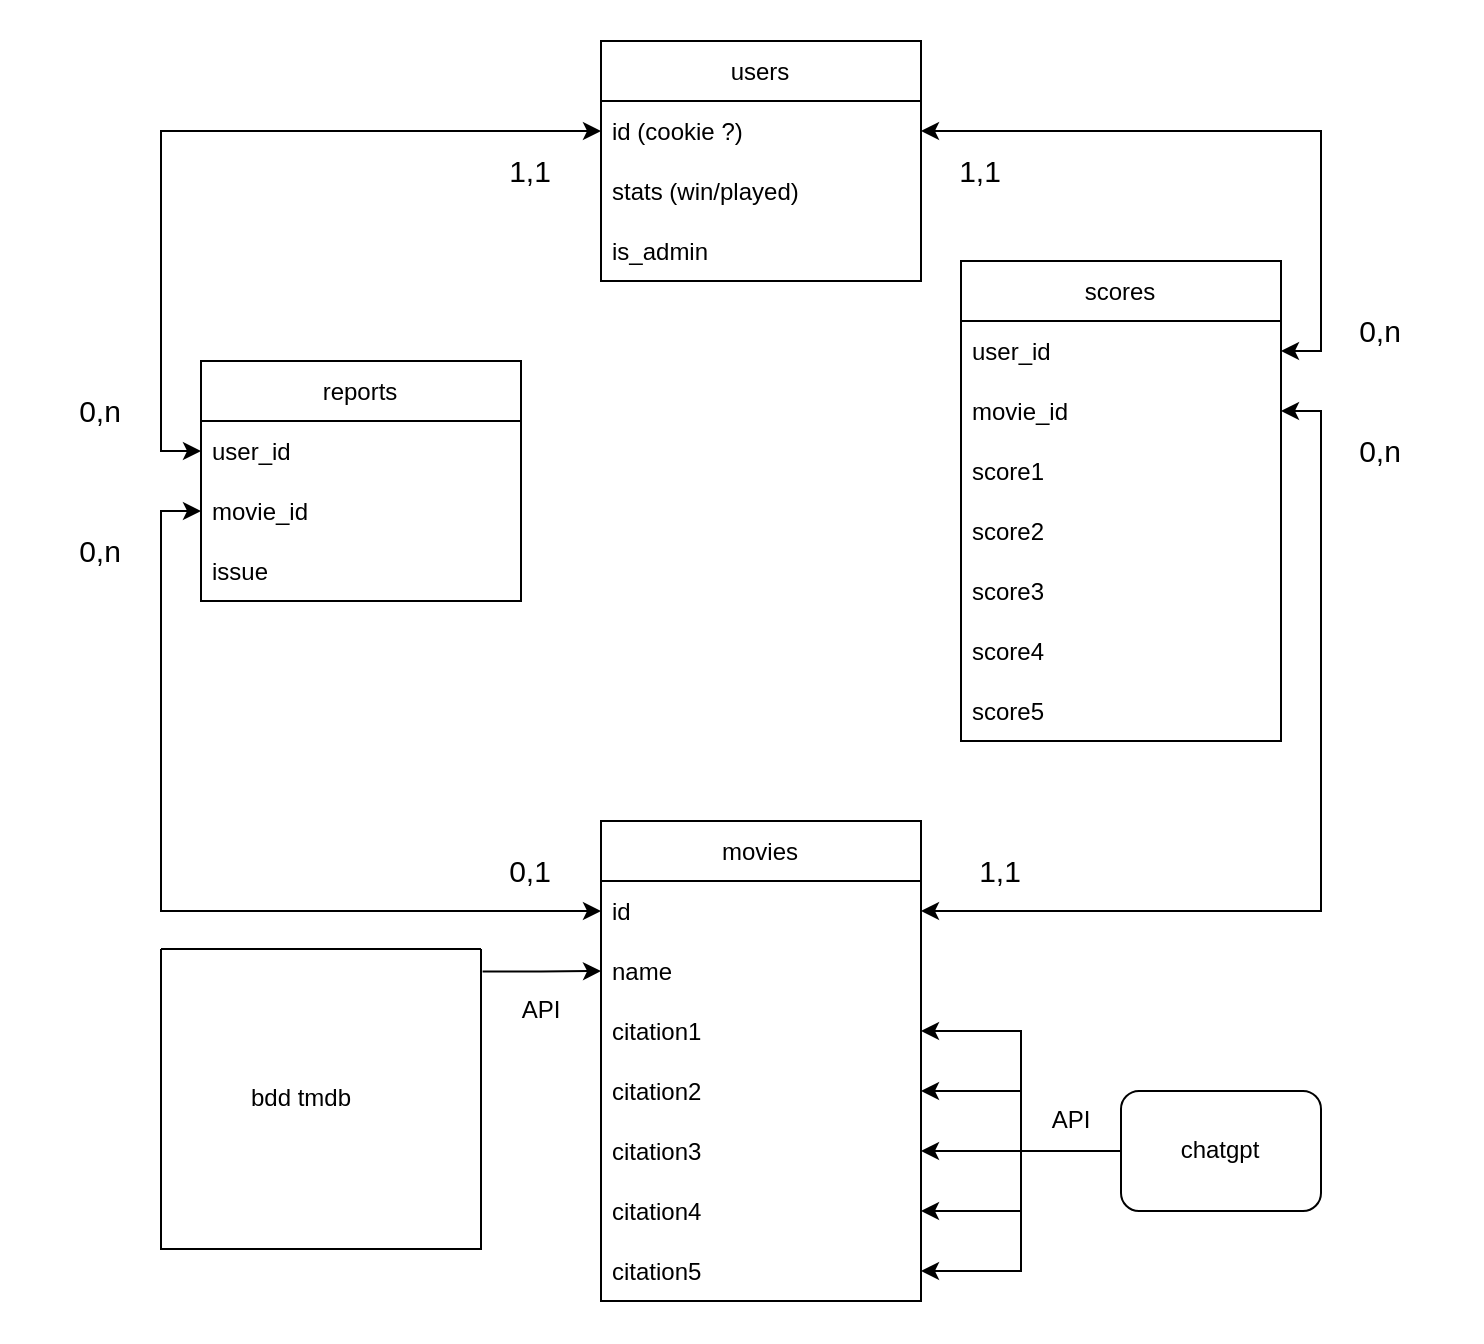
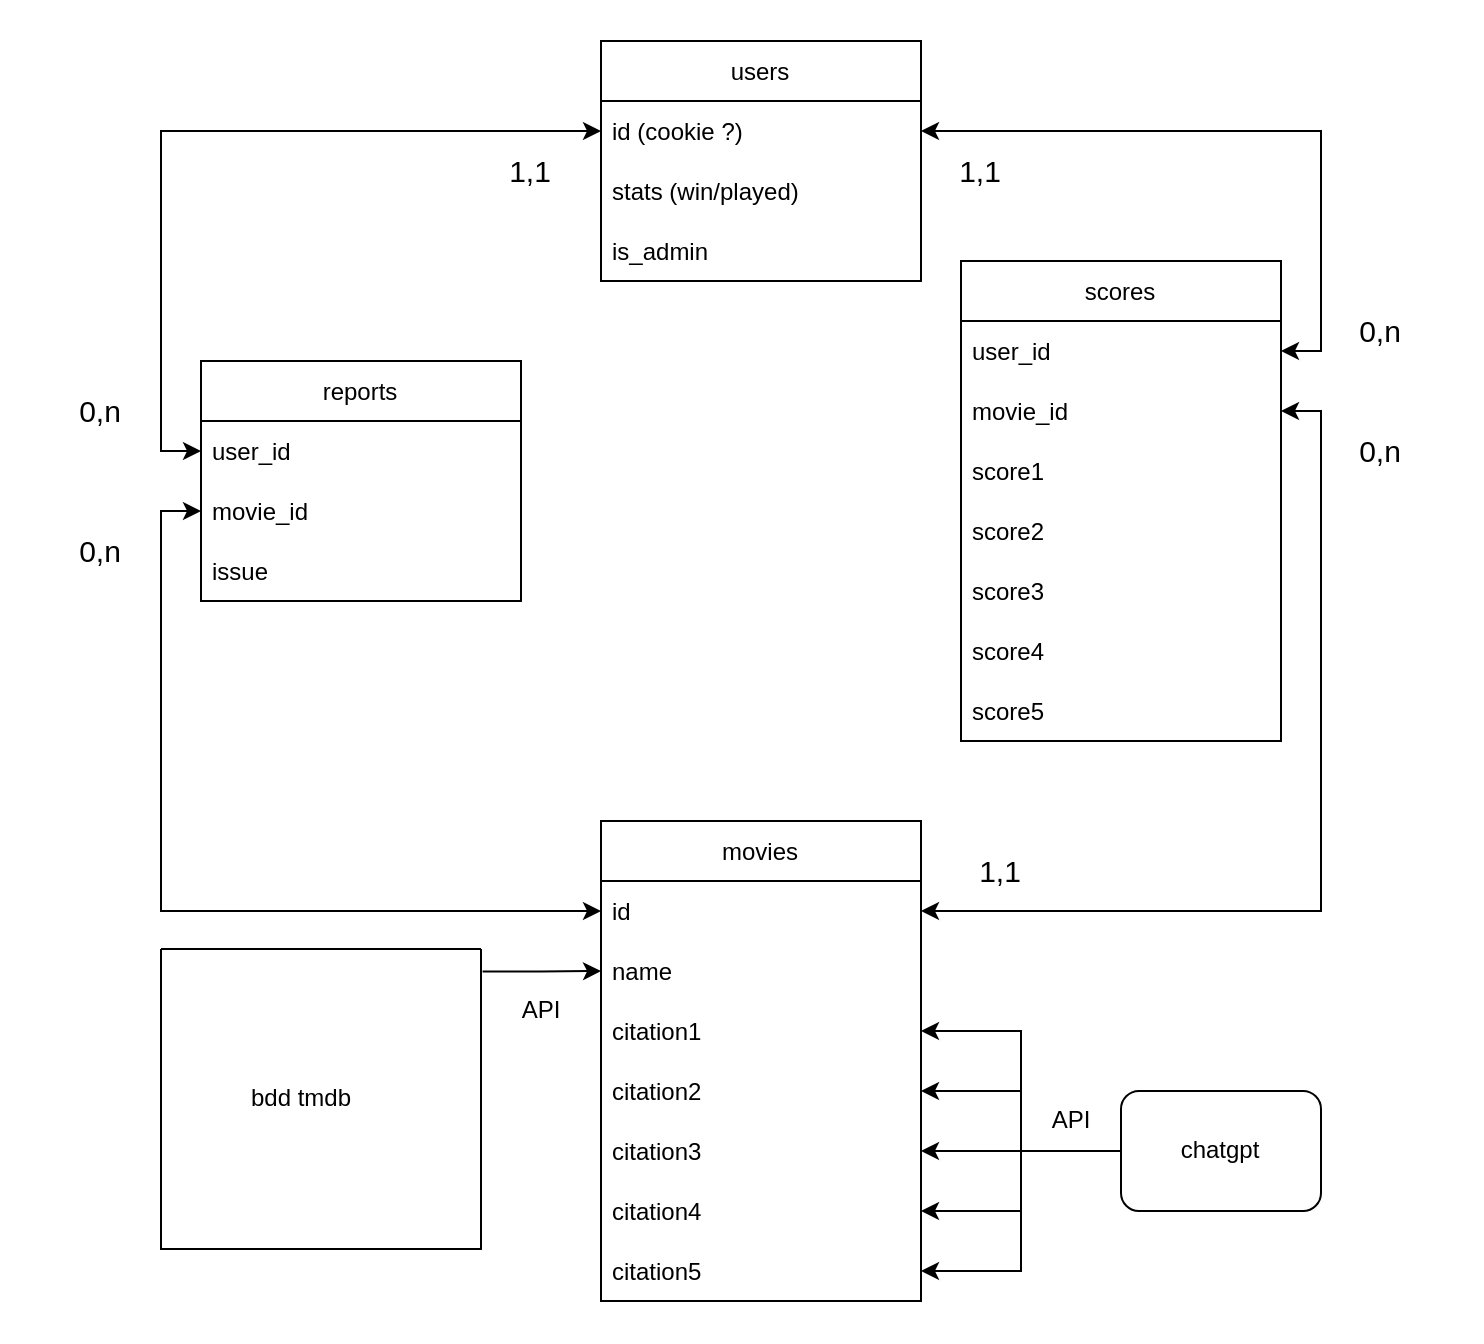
node "0,1": removed
